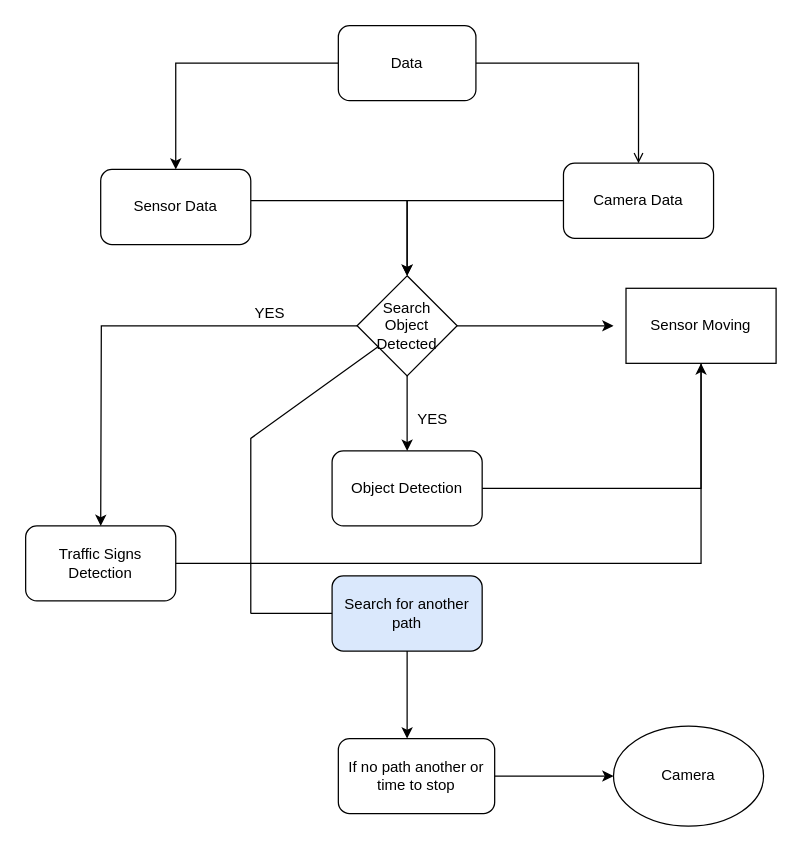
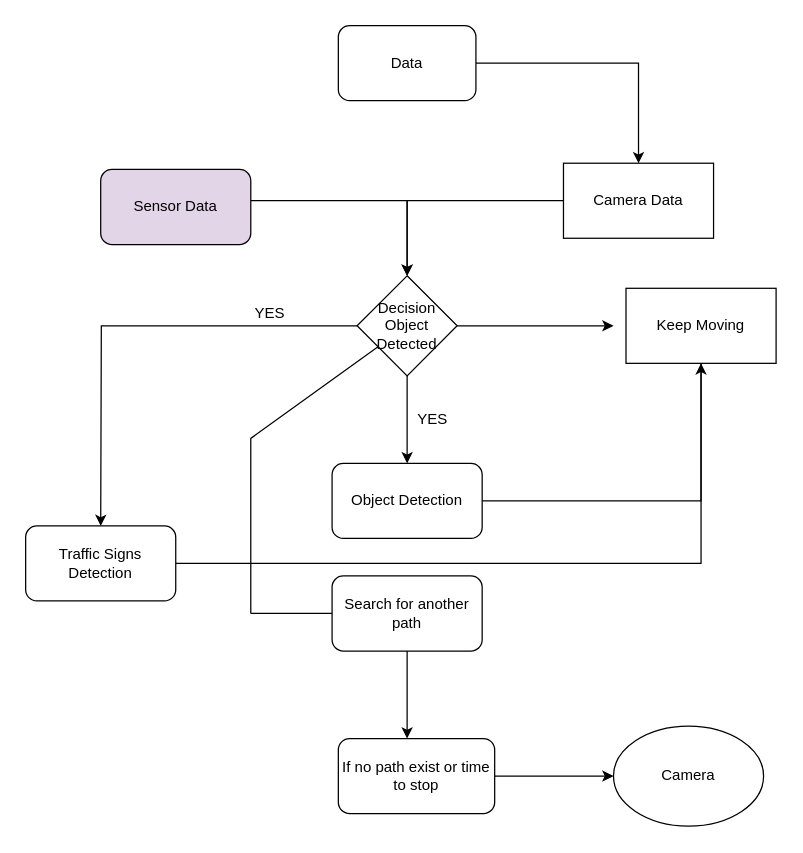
edge "Data" -> "Sensor Data": removed
edge "Data" -> "Camera Data": arrowhead open -> classic
node "Camera Data": shape rounded rectangle -> rectangle
node "Sensor Data": fillcolor #ffffff -> #e1d5e7
node "Search Object Detected": label "Search Object Detected" -> "Decision Object Detected"
node "Sensor Moving": label "Sensor Moving" -> "Keep Moving"
node "Object Detection": moved (407, 488) -> (407, 501)
node "Search for another path": fillcolor #dae8fc -> #ffffff
node "If no path another or time to stop": label "If no path another or time to stop" -> "If no path exist or time to stop"
